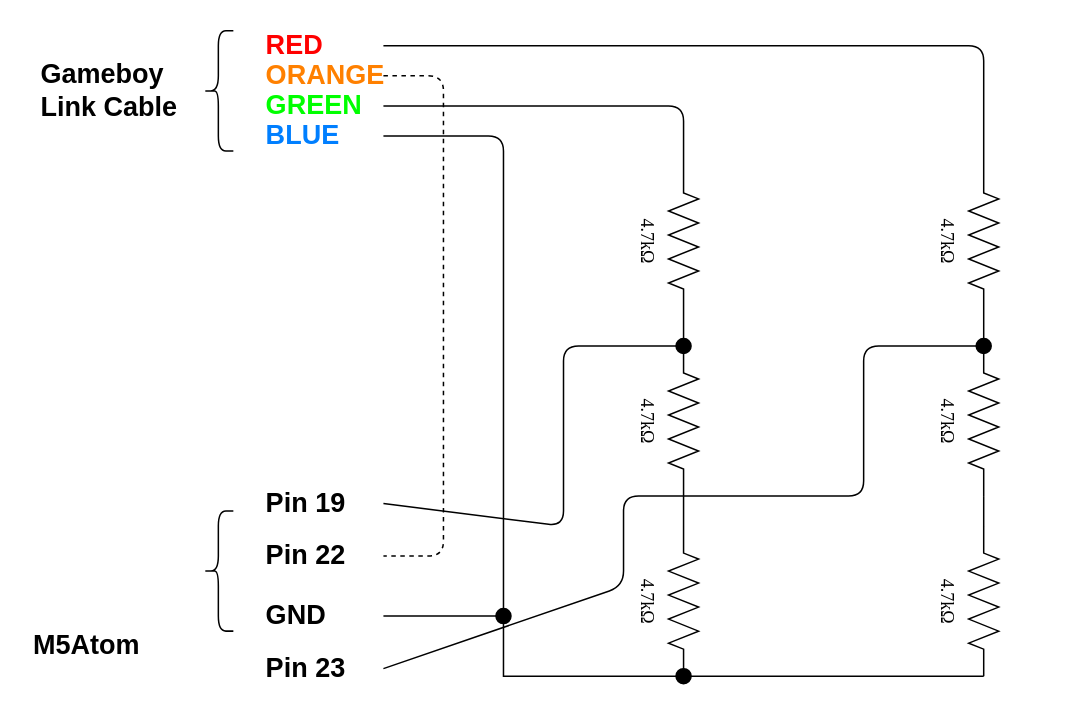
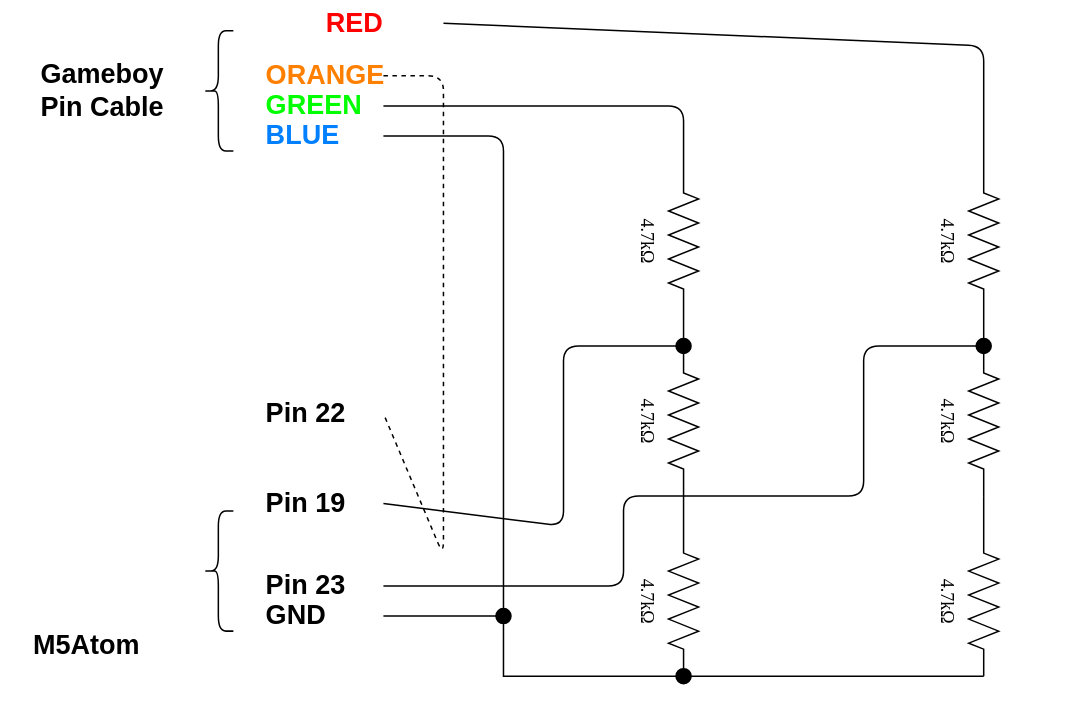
node "RED": moved (323, 46) -> (383, 23)
node "GameboyLink Cable": label "GameboyLink Cable" -> "GameboyPin Cable"
node "Pin 22": moved (323, 556) -> (323, 413)
node "Pin 23": moved (323, 668) -> (323, 586)
